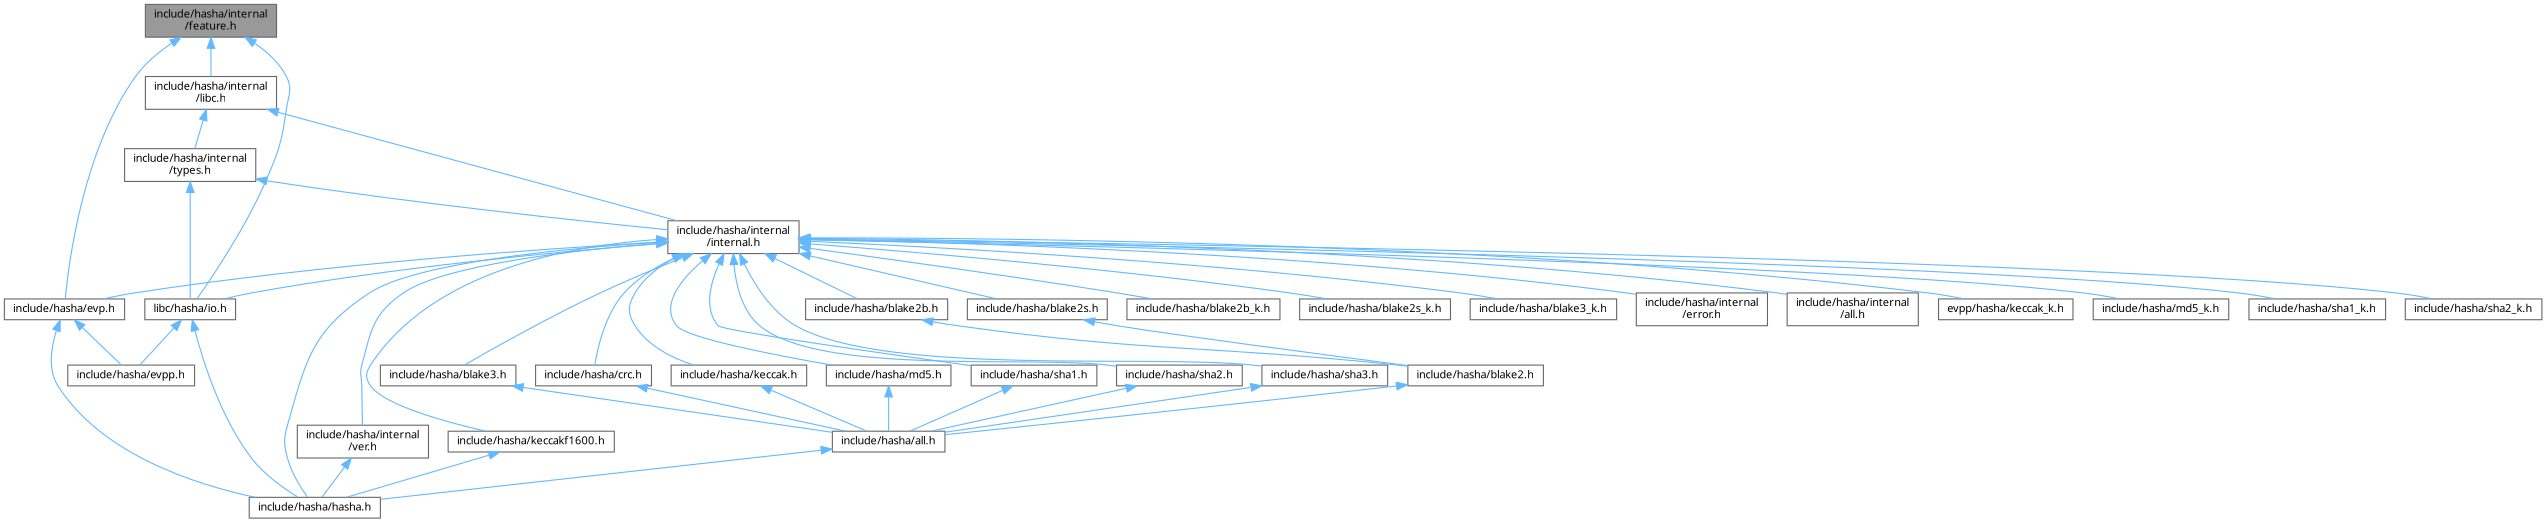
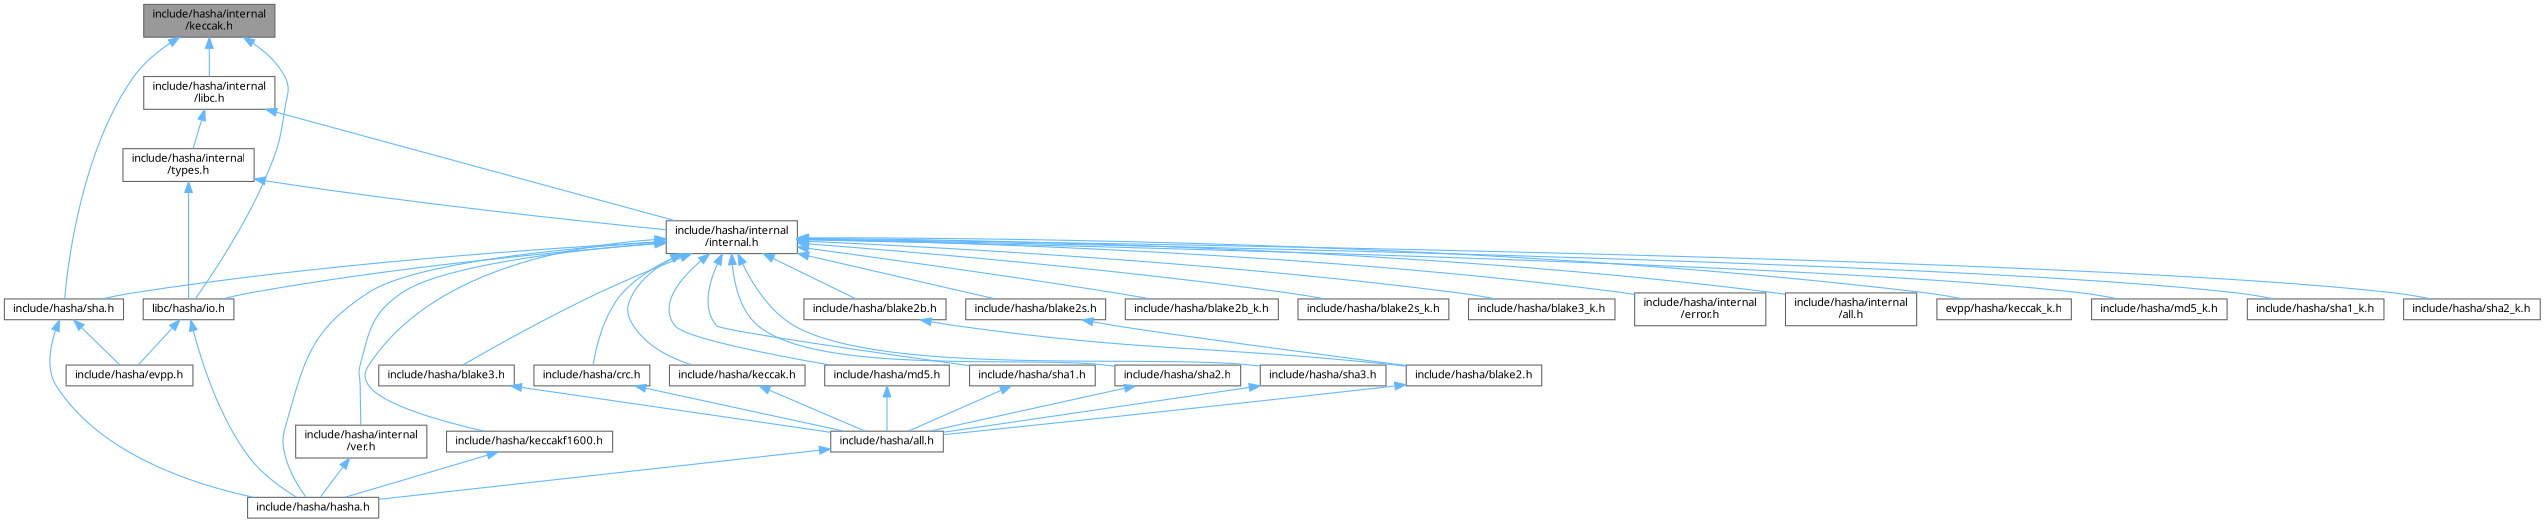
node "include/hasha/internal /feature.h": label "include/hasha/internal /feature.h" -> "include/hasha/internal /keccak.h"
node "include/hasha/evp.h": label "include/hasha/evp.h" -> "include/hasha/sha.h"
